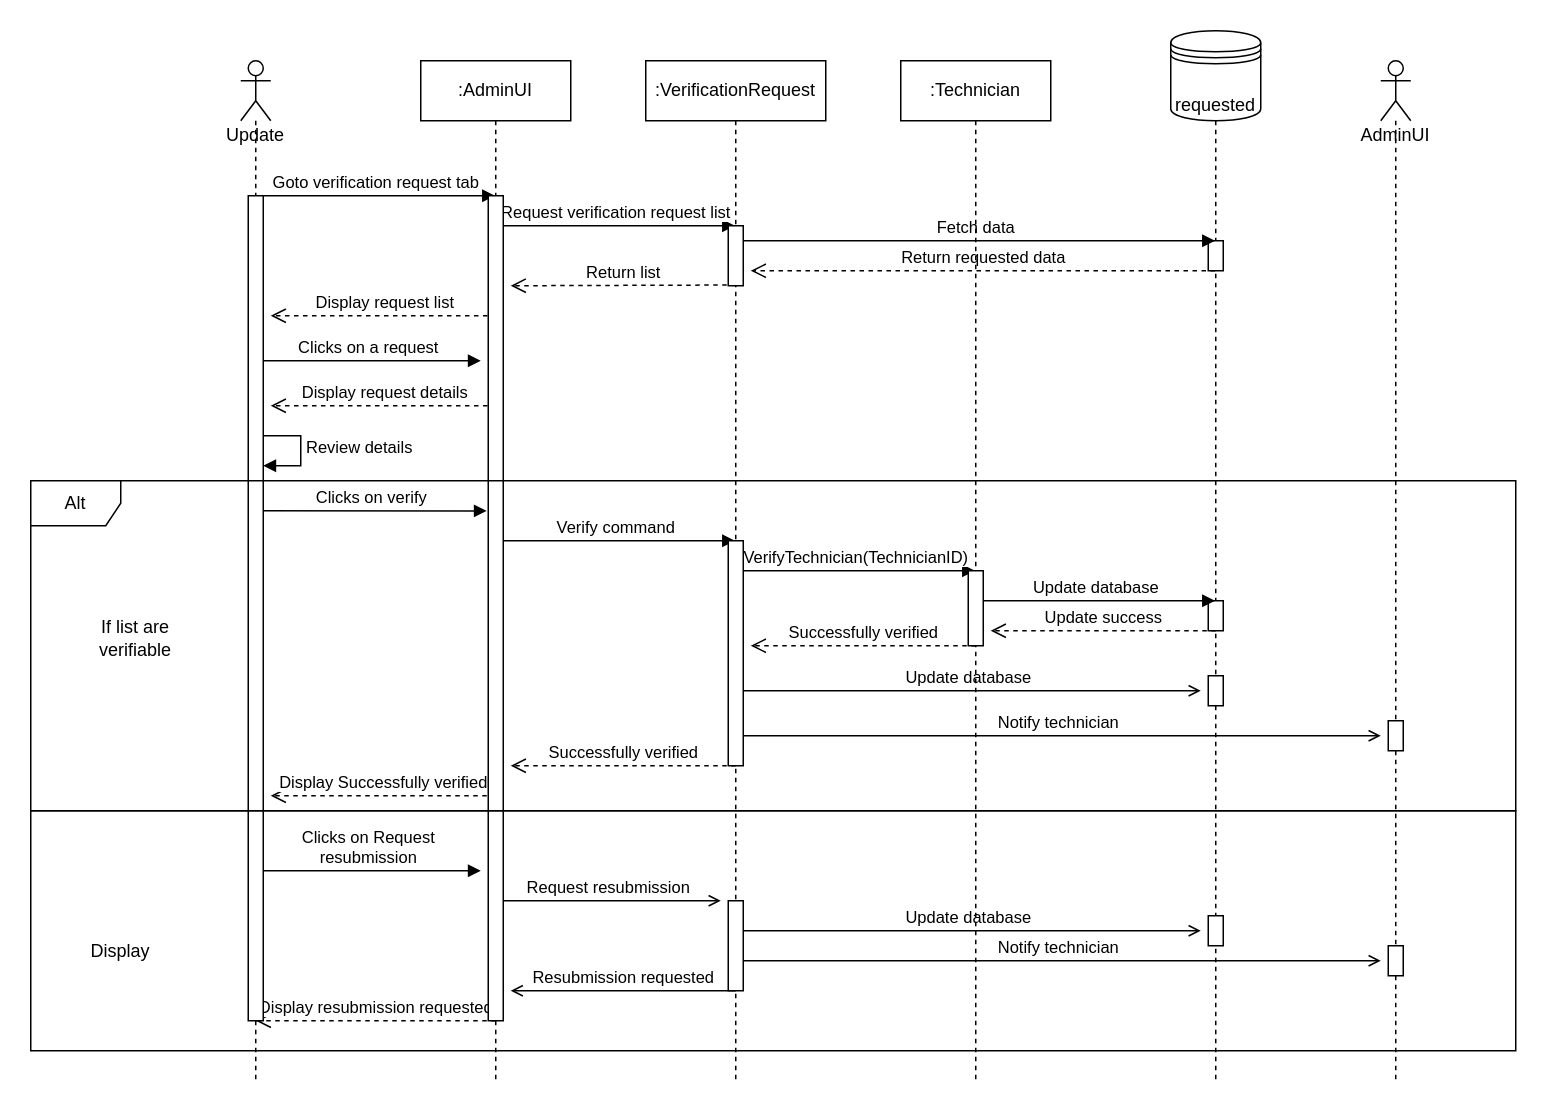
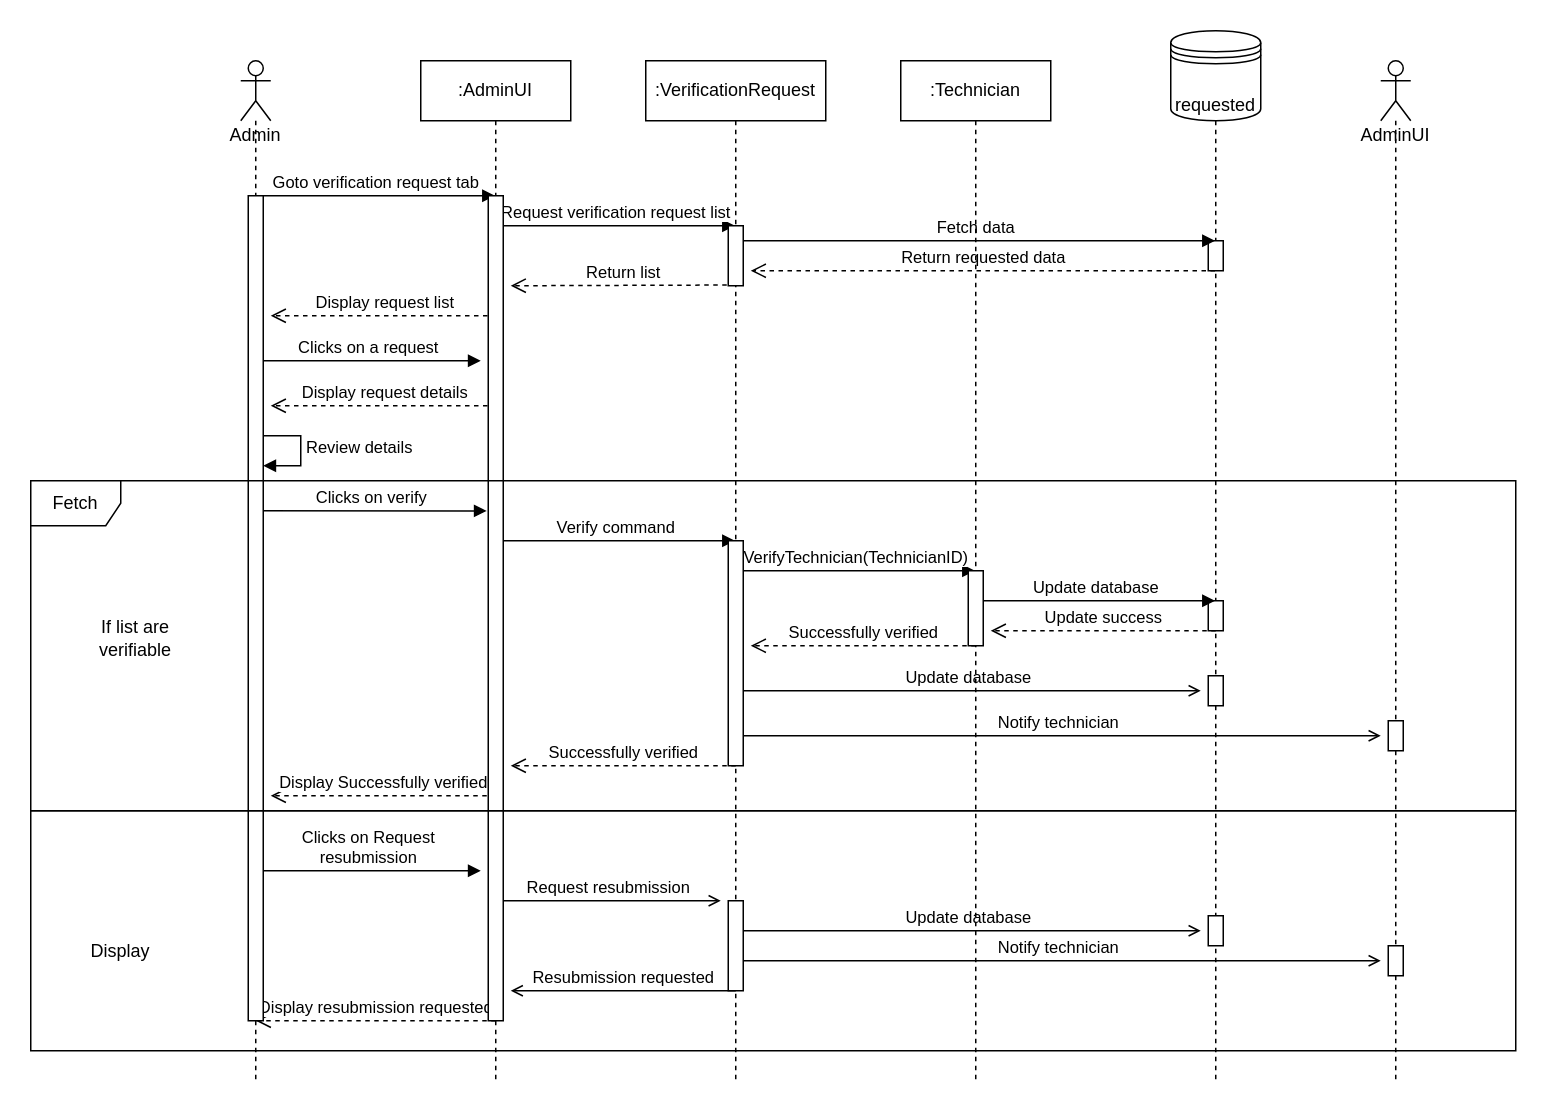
node "Update": label "Update" -> "Admin"
node "Alt": label "Alt" -> "Fetch"
